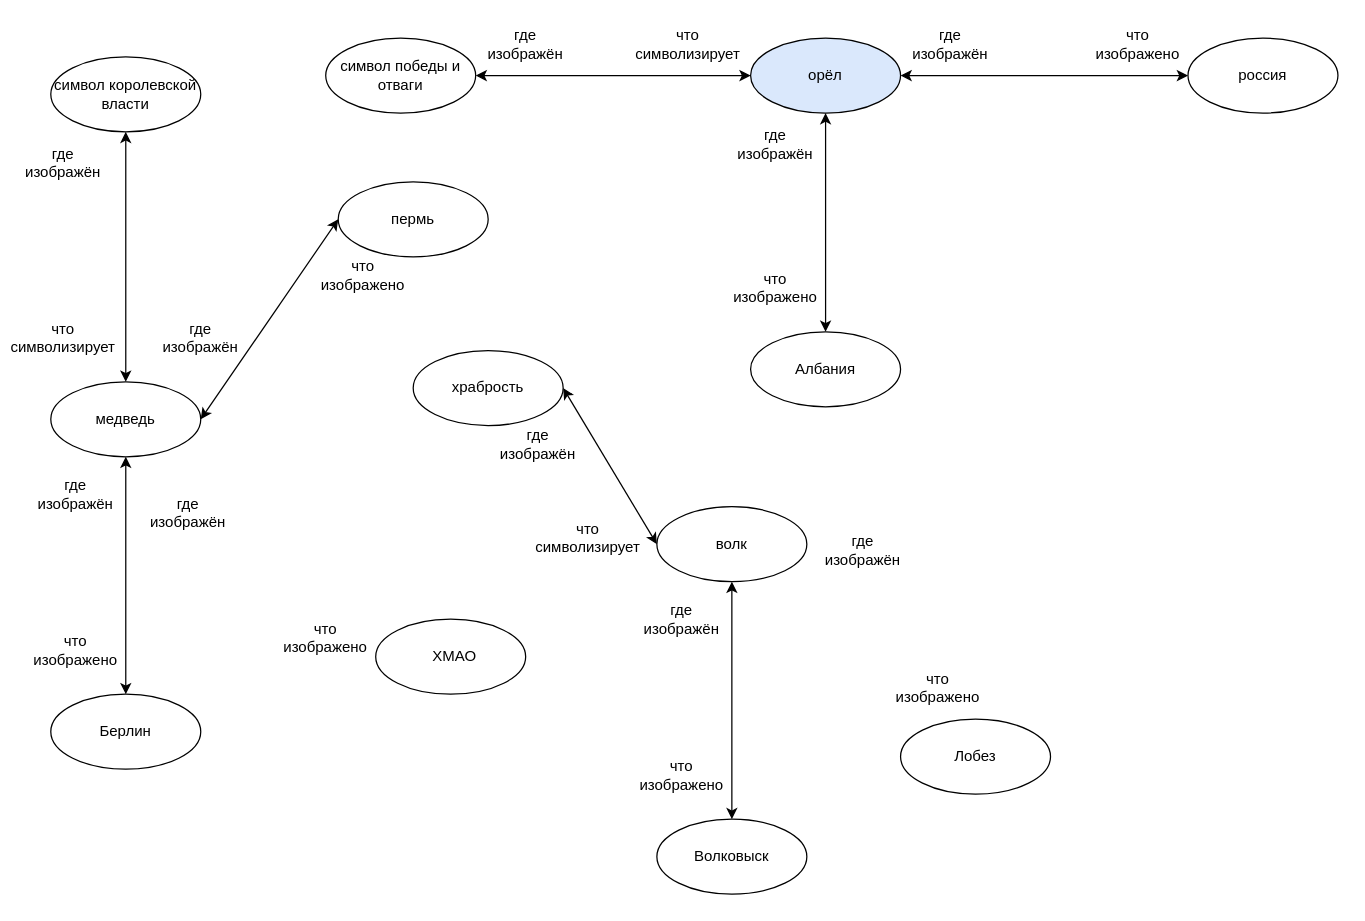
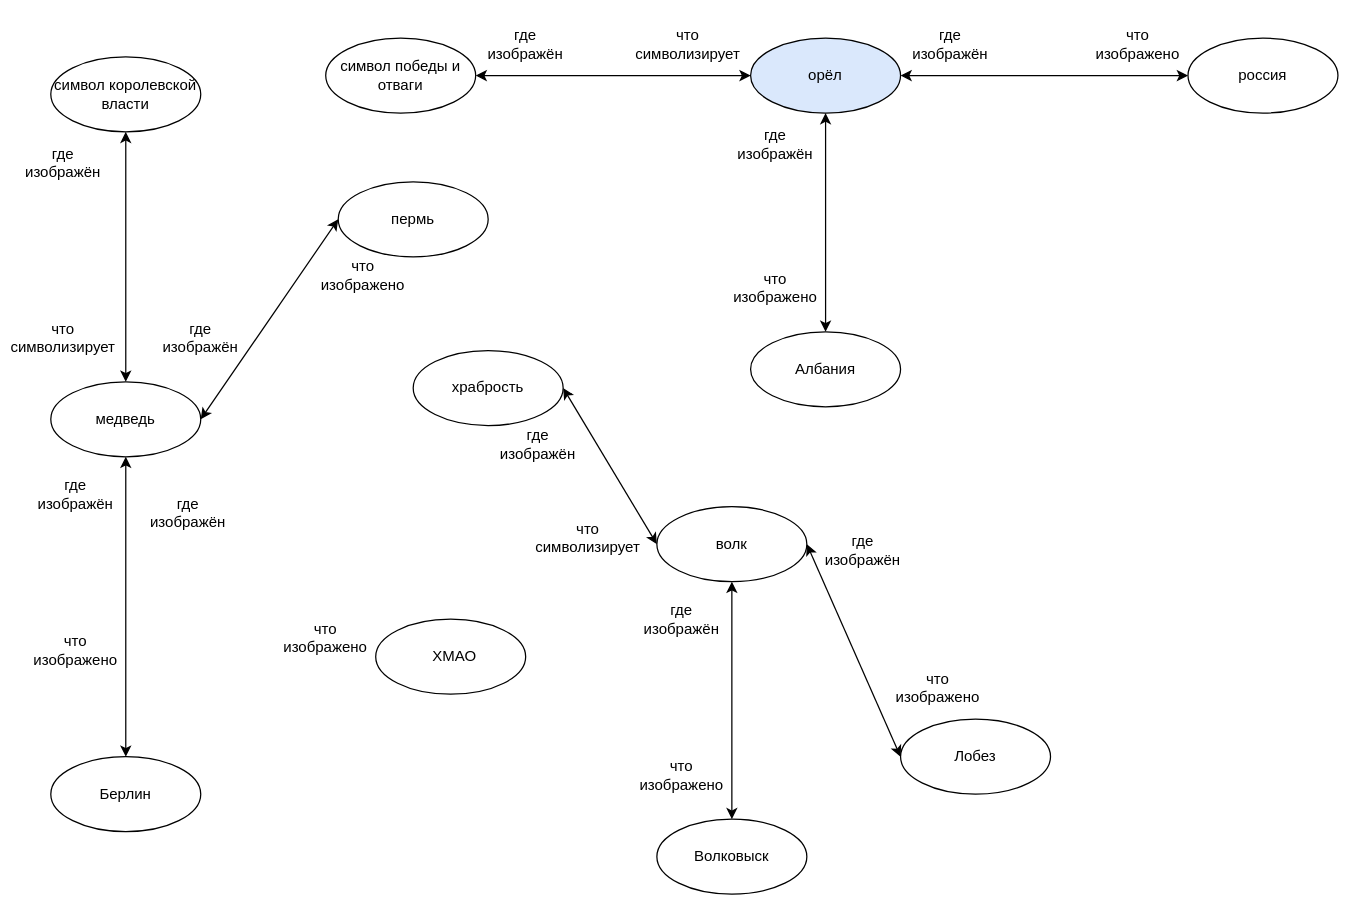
edge "волк" -- "Лобез": added
node "Берлин": moved (126, 732) -> (126, 794)
